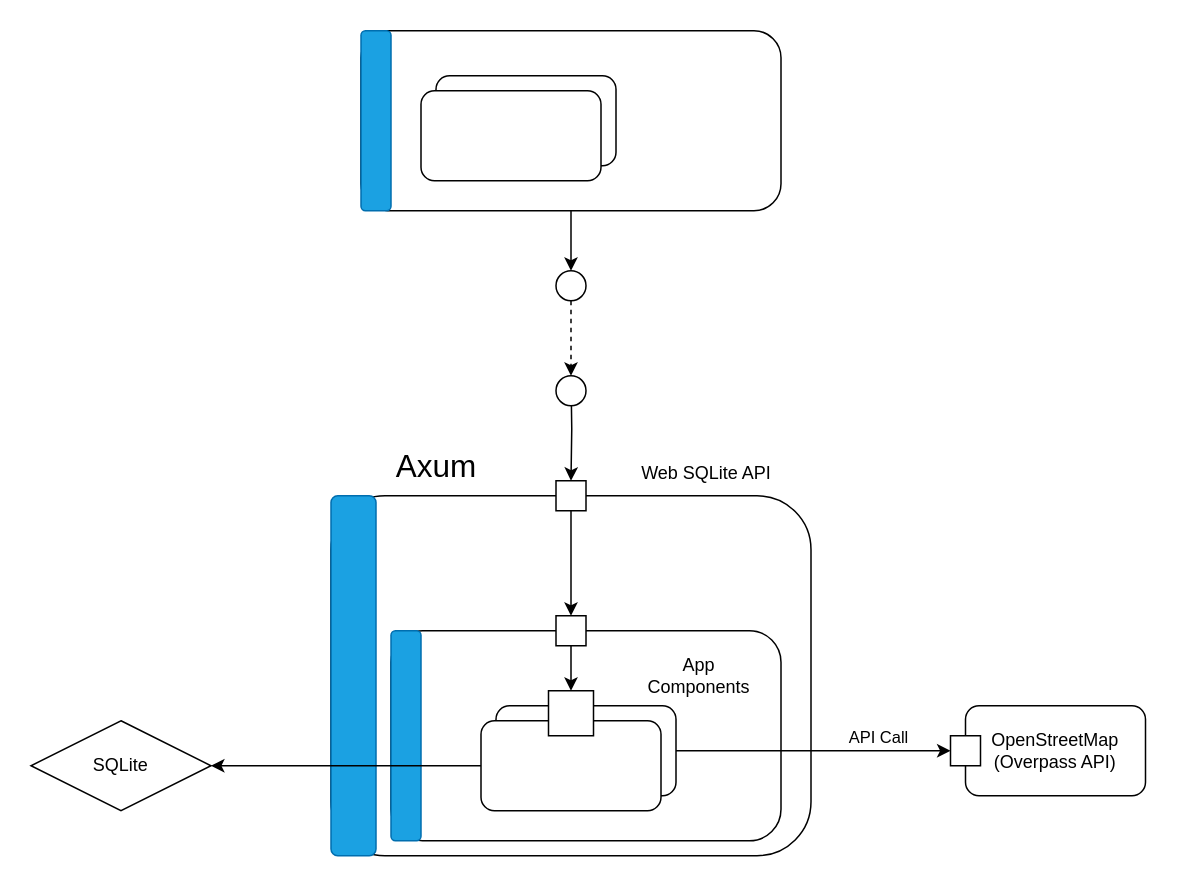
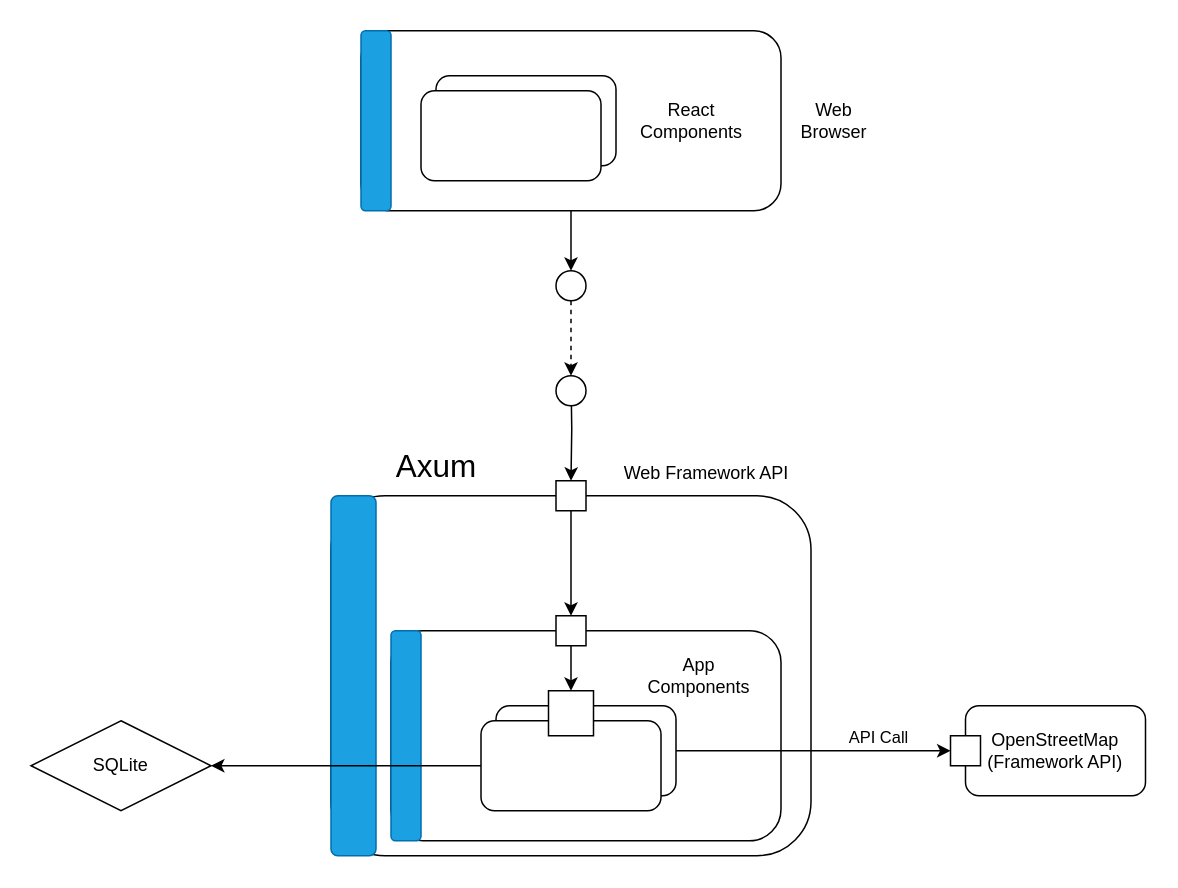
node "React Components": added
node "Web Browser": added
node "Web SQLite API": label "Web SQLite API" -> "Web Framework API"
node "OpenStreetMap (Overpass API)": label "OpenStreetMap (Overpass API)" -> "OpenStreetMap (Framework API)"
